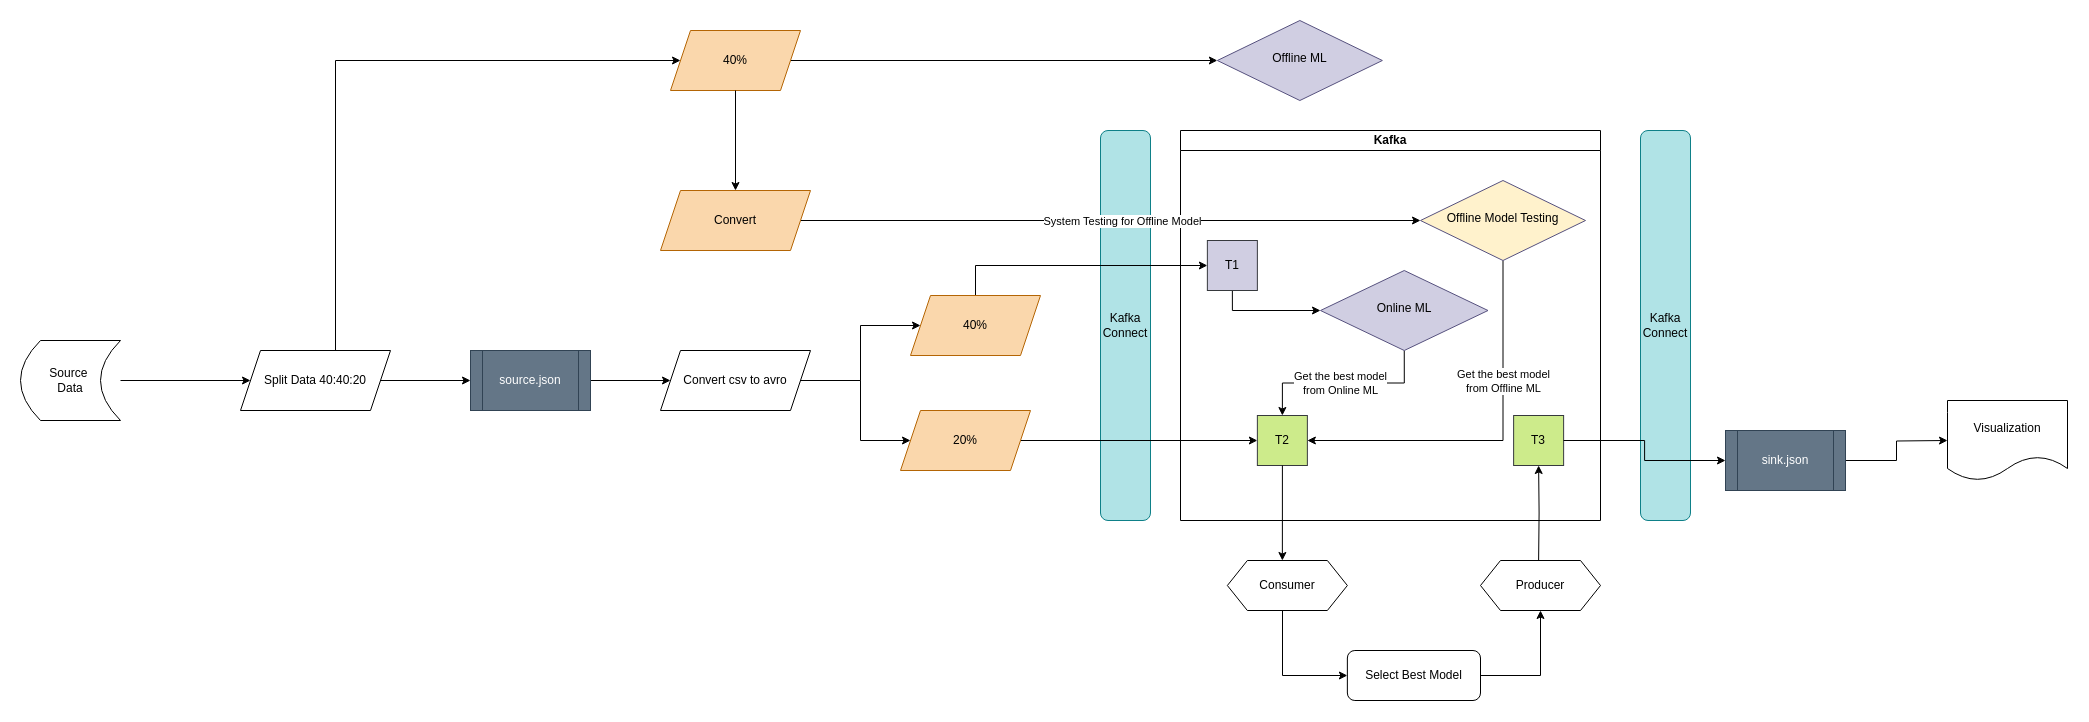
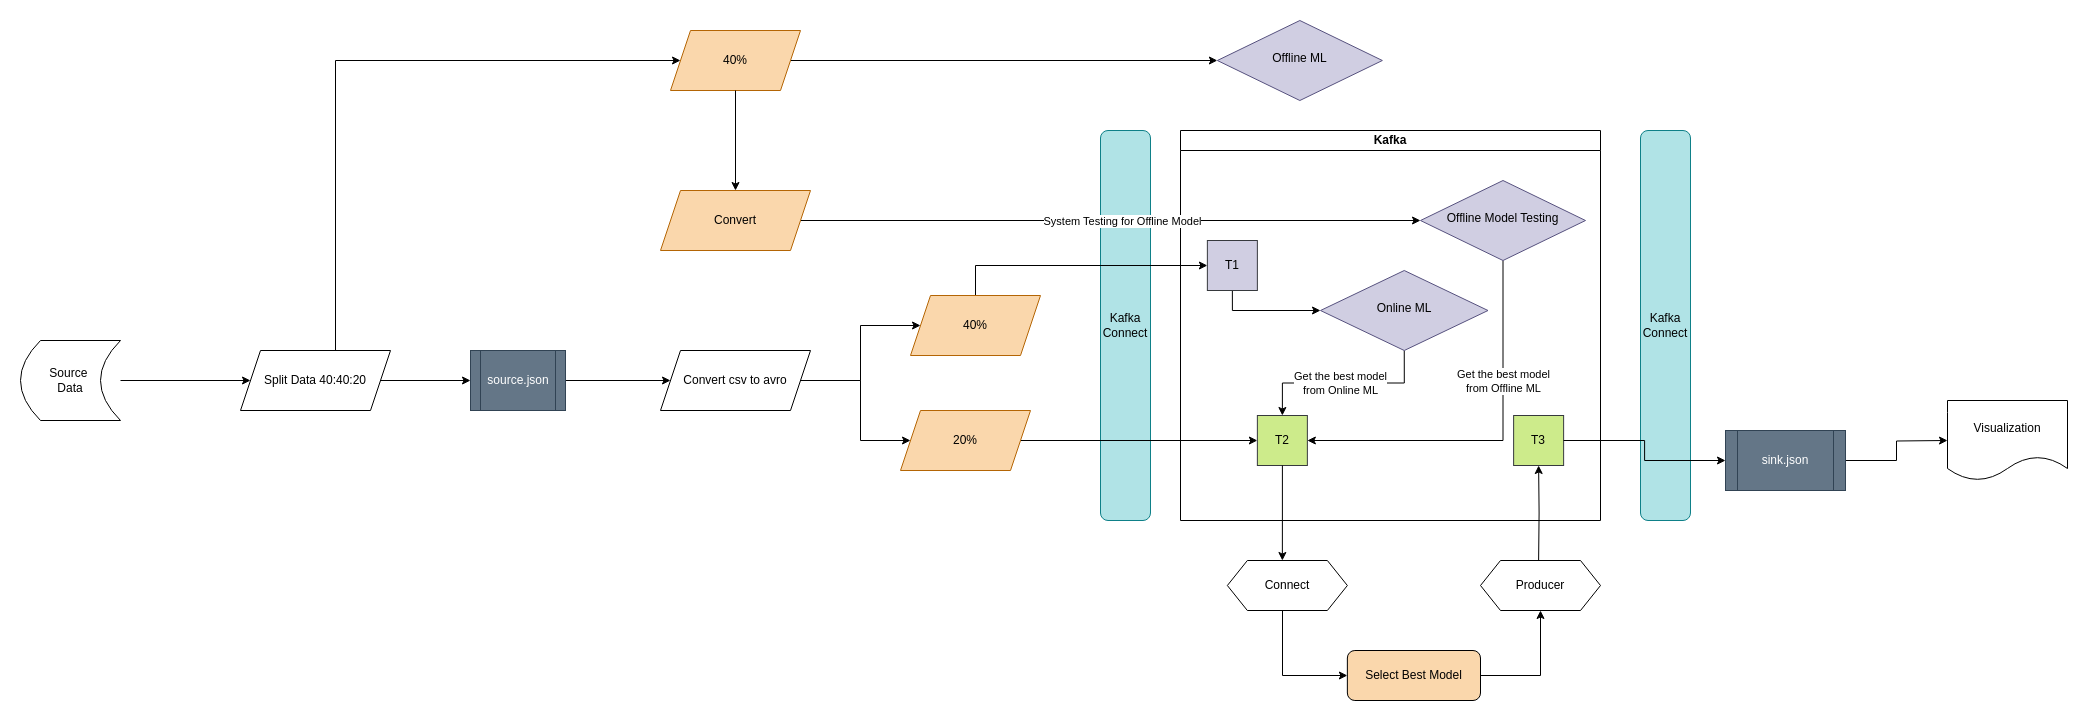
node "Offline Model Testing": fillcolor #fff2cc -> #d0cee2
node "source.json": size 120x60 -> 95x60
node "Consumer": label "Consumer" -> "Connect"
node "Select Best Model": fillcolor #ffffff -> #fad7ac
